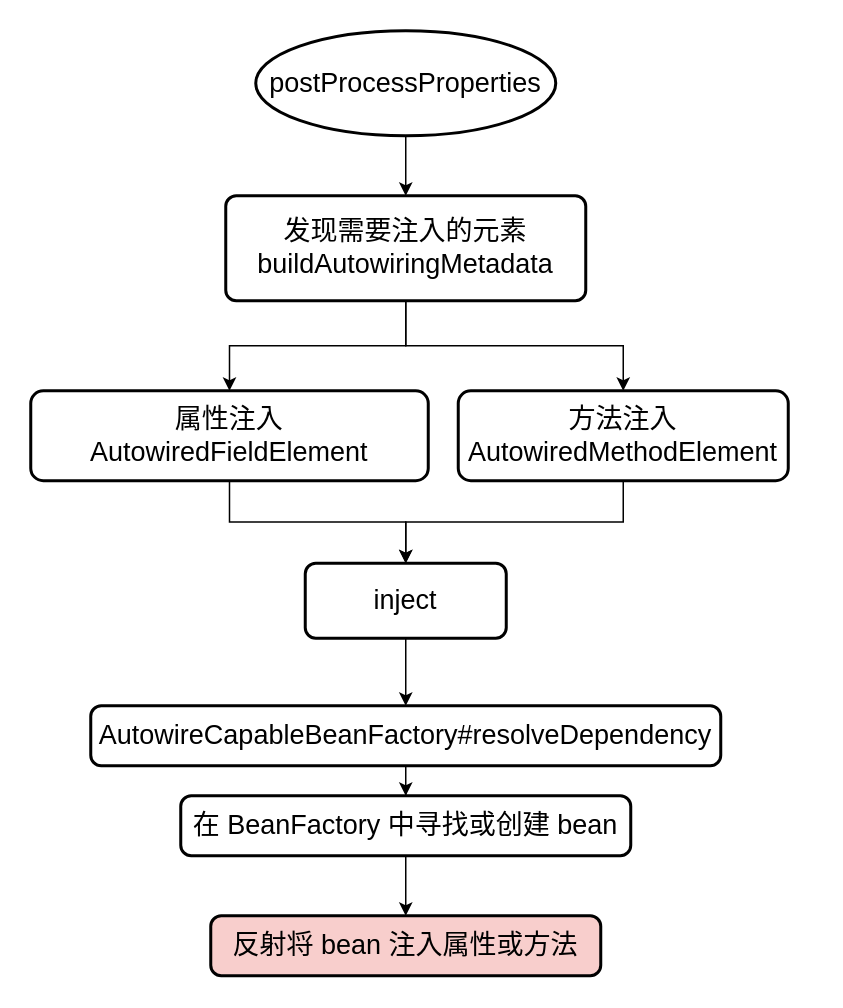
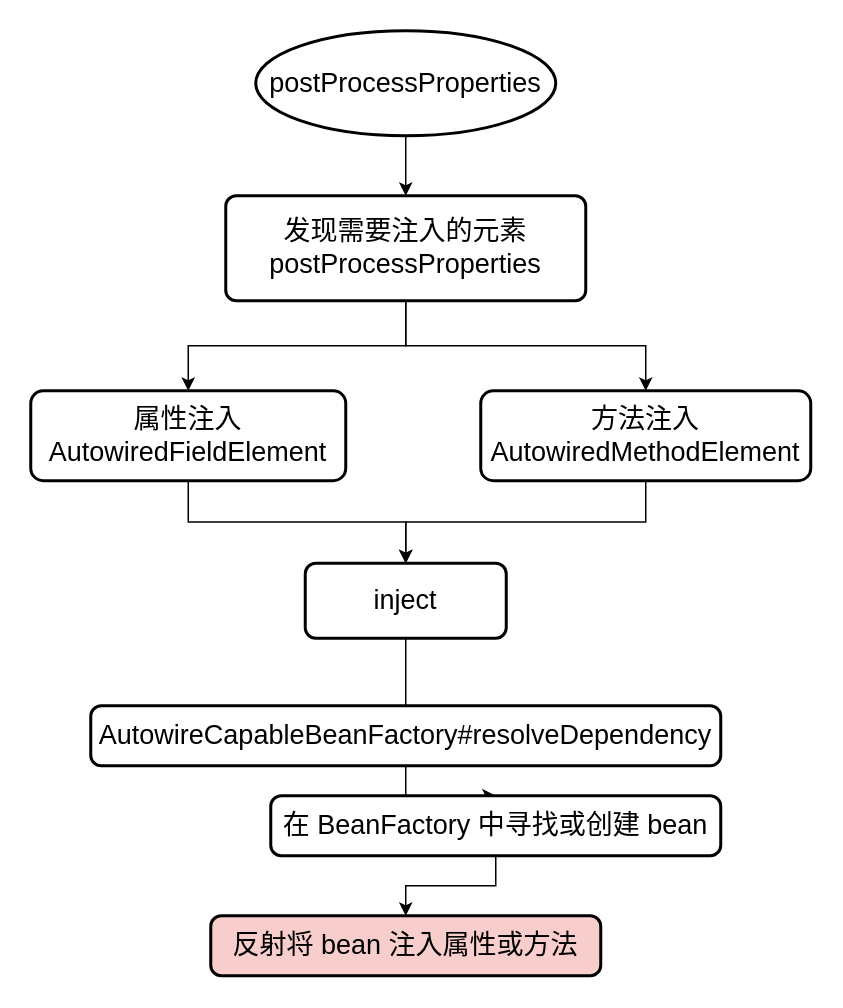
node "发现需要注入的元素 buildAutowiringMetadata": label "发现需要注入的元素 buildAutowiringMetadata" -> "发现需要注入的元素 postProcessProperties"
node "属性注入 AutowiredFieldElement": size 398x90 -> 315x90
node "方法注入 AutowiredMethodElement": moved (623, 436) -> (646, 436)
edge "inject" -> "AutowireCapableBeanFactory#resolveDependency": arrowhead classic -> none
node "在 BeanFactory 中寻找或创建 bean": moved (406, 826) -> (496, 826)
